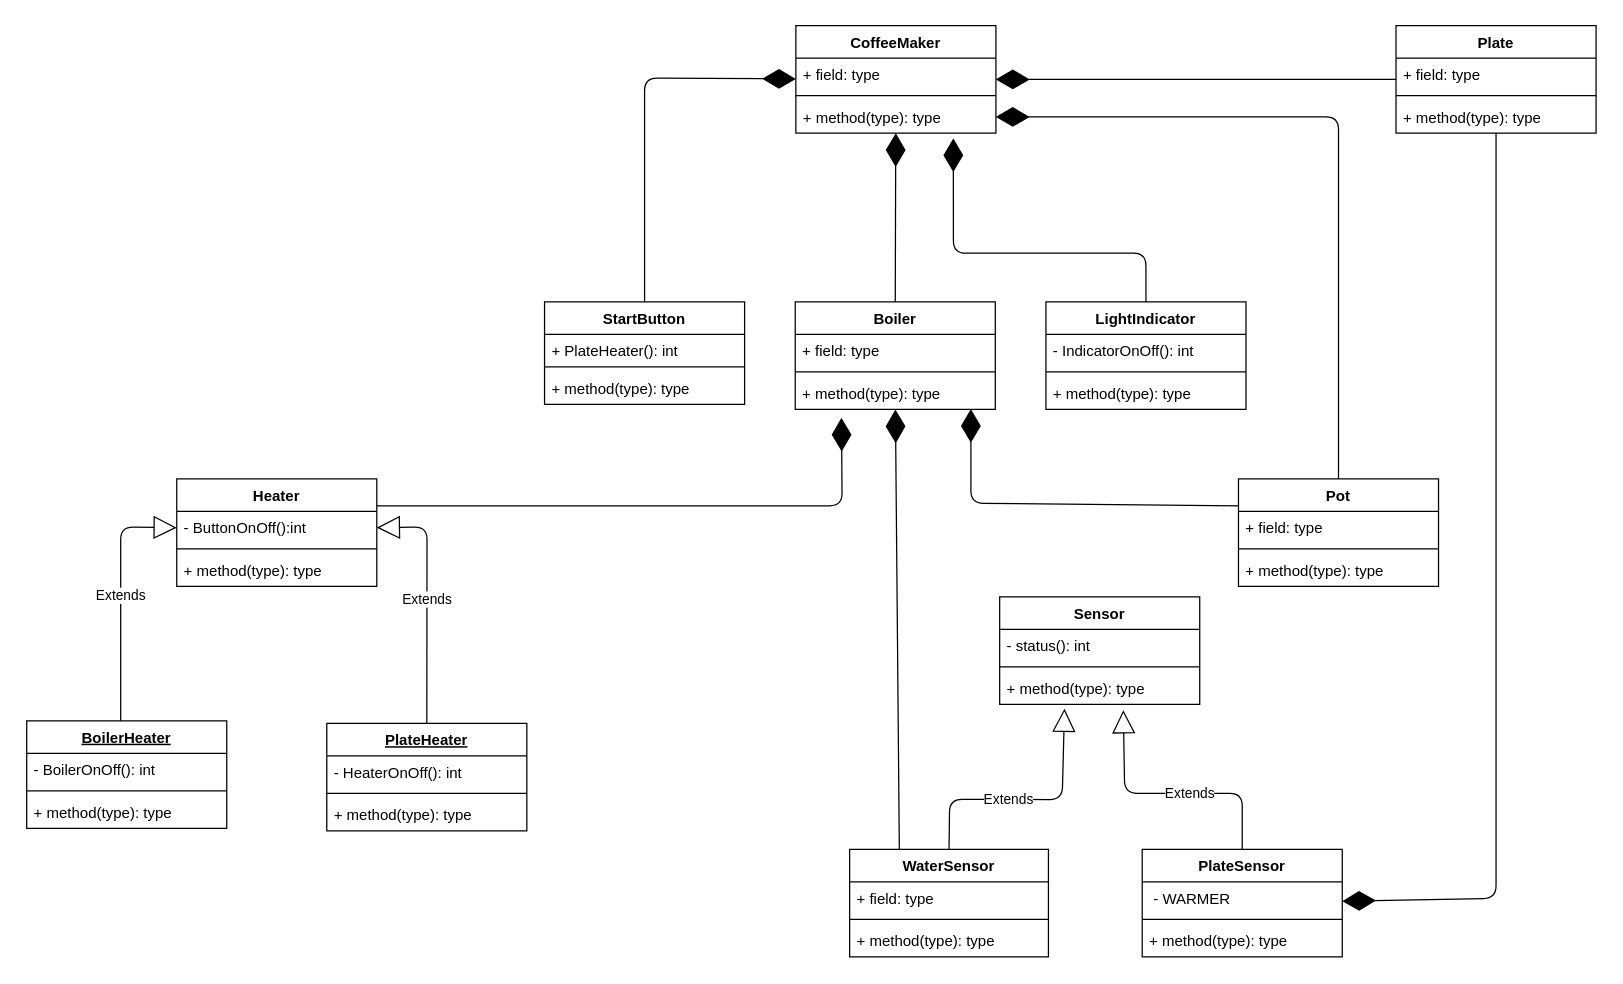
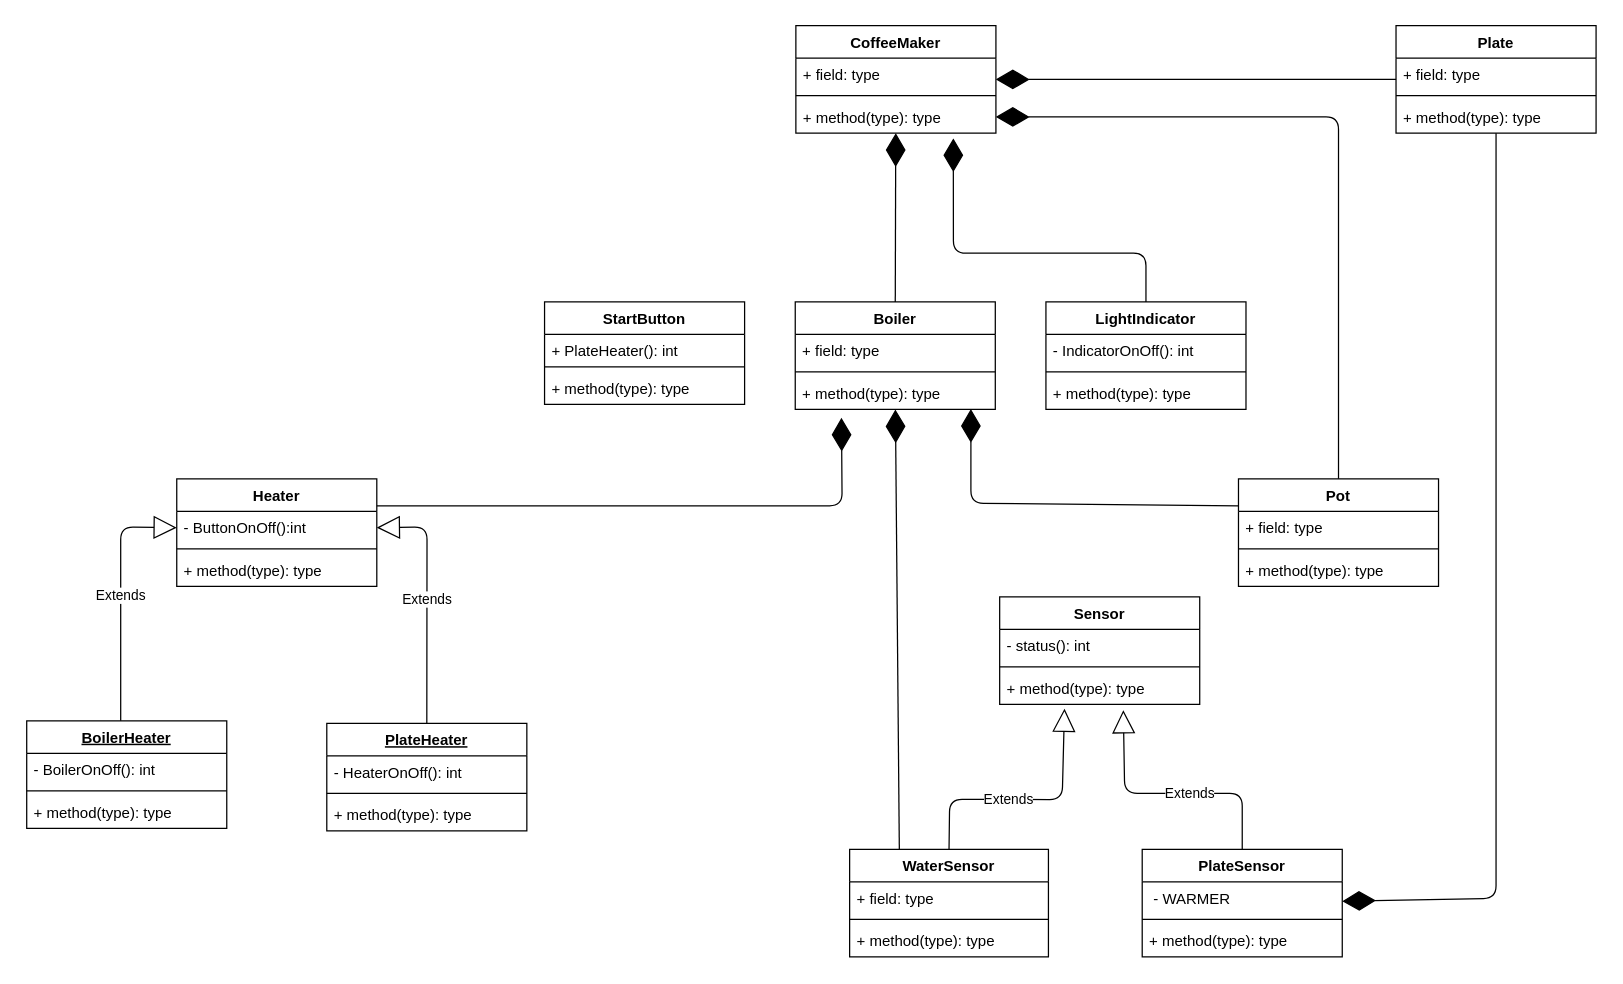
edge "StartButton" -> "CoffeeMaker": removed
